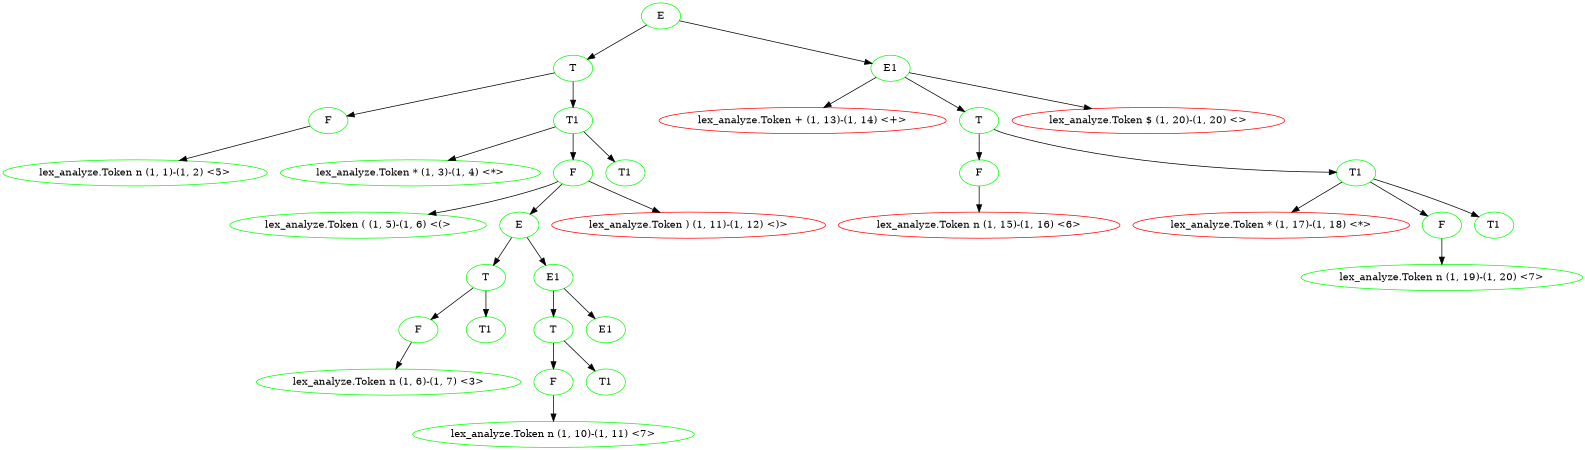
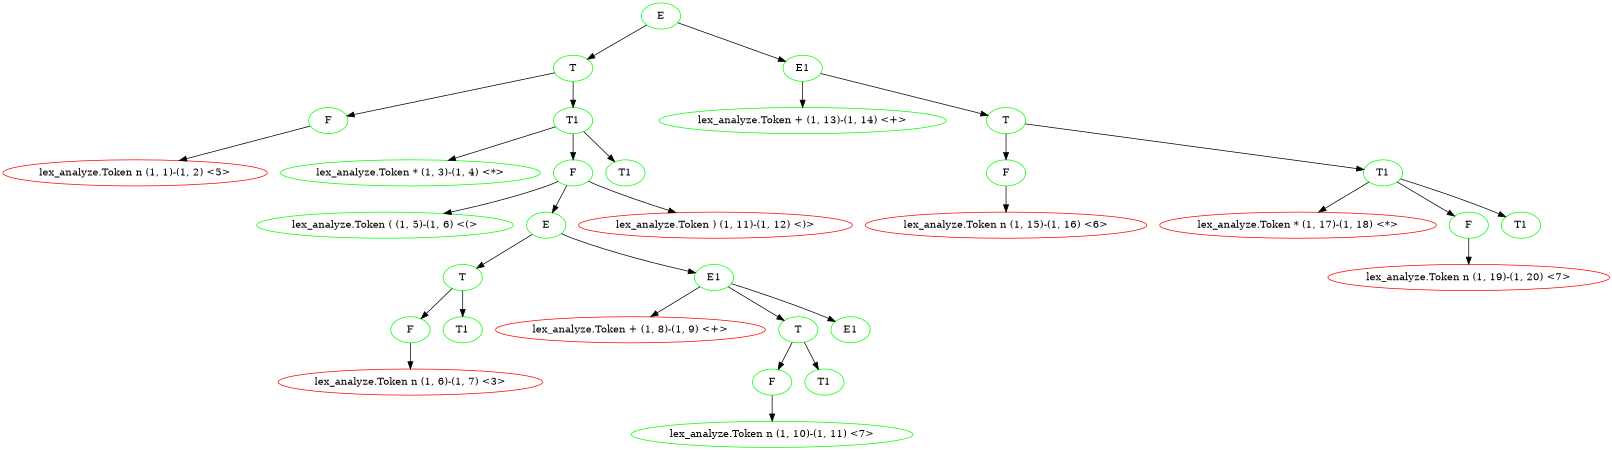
node "lex_analyze.Token + (1, 13)-(1, 14) <+>": color red -> green
node "lex_analyze.Token $ (1, 20)-(1, 20) <>": removed
node "lex_analyze.Token n (1, 1)-(1, 2) <5>": color green -> red
node "lex_analyze.Token n (1, 19)-(1, 20) <7>": color green -> red
node "lex_analyze.Token + (1, 8)-(1, 9) <+>": added
node "lex_analyze.Token n (1, 6)-(1, 7) <3>": color green -> red
